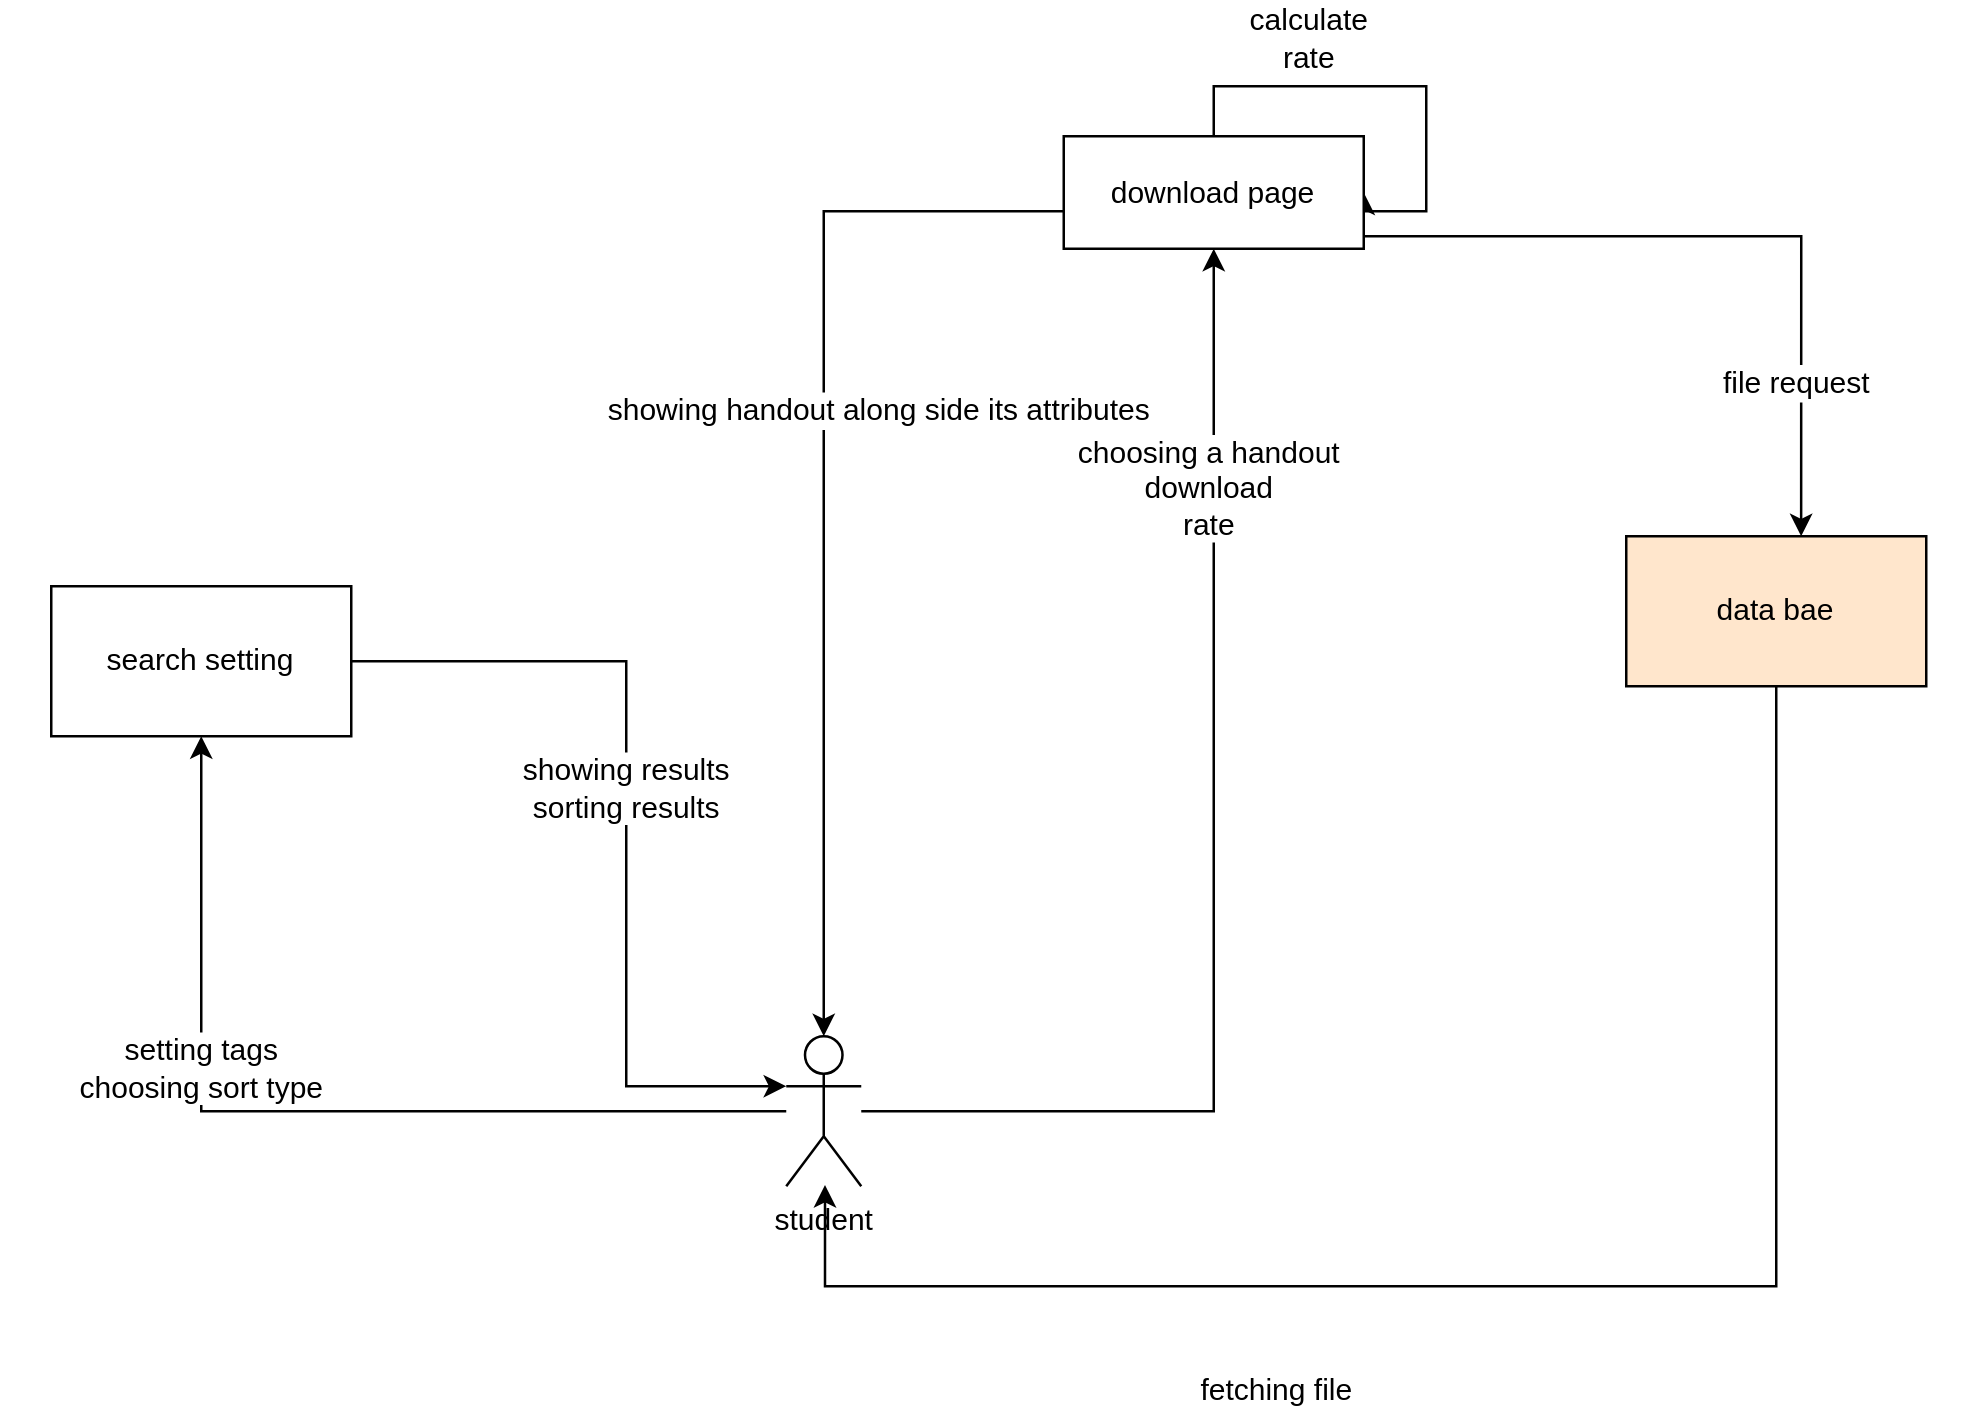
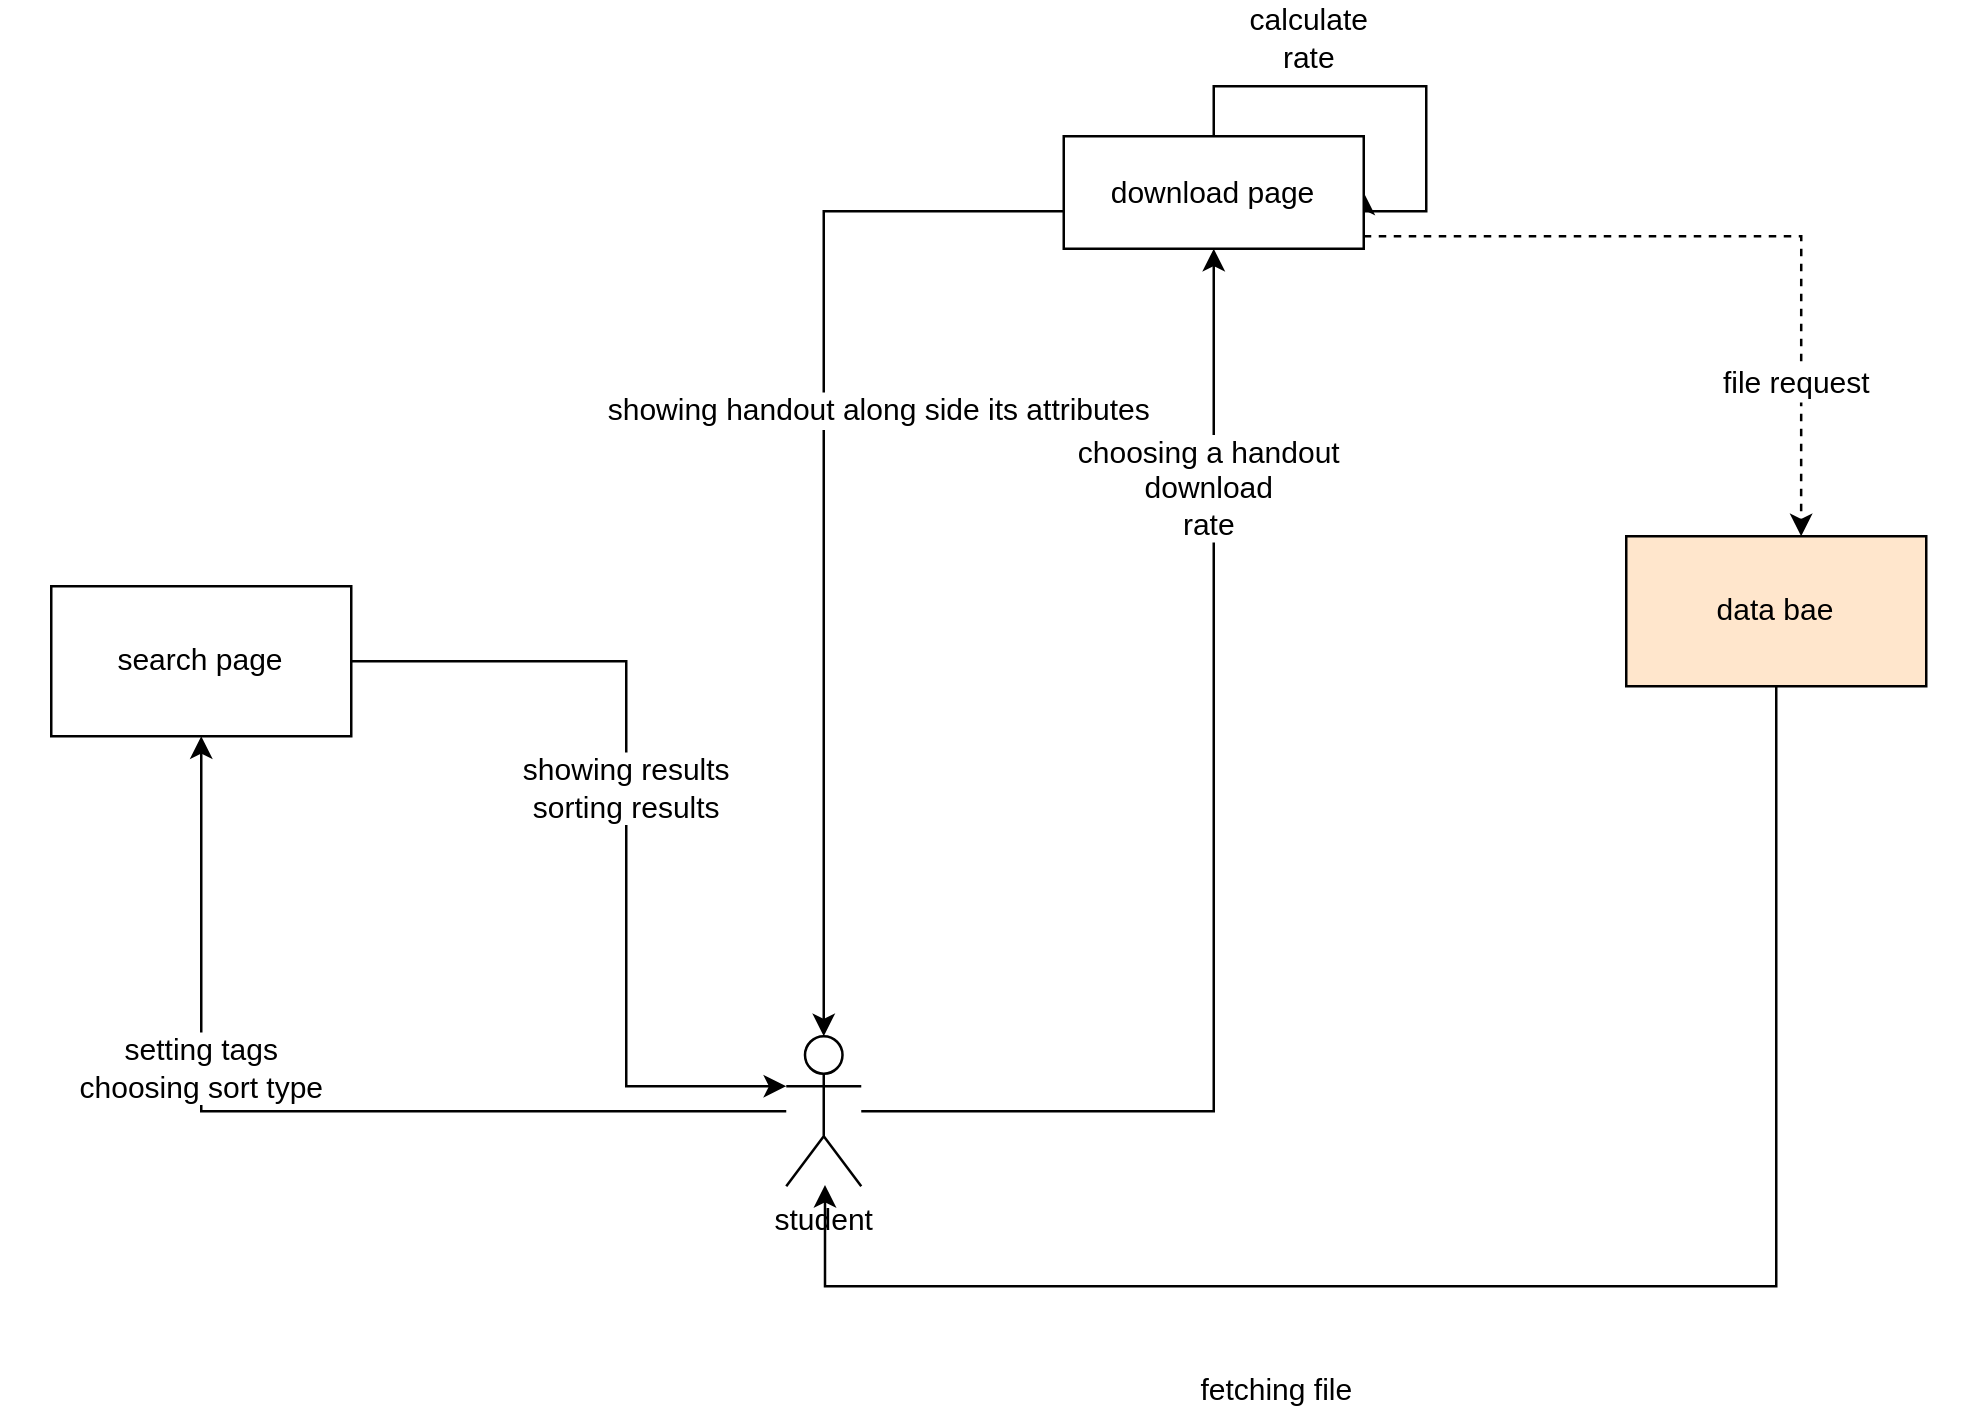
edge "download page" -> "data bae": style solid -> dashed
node "search setting": label "search setting" -> "search page"
